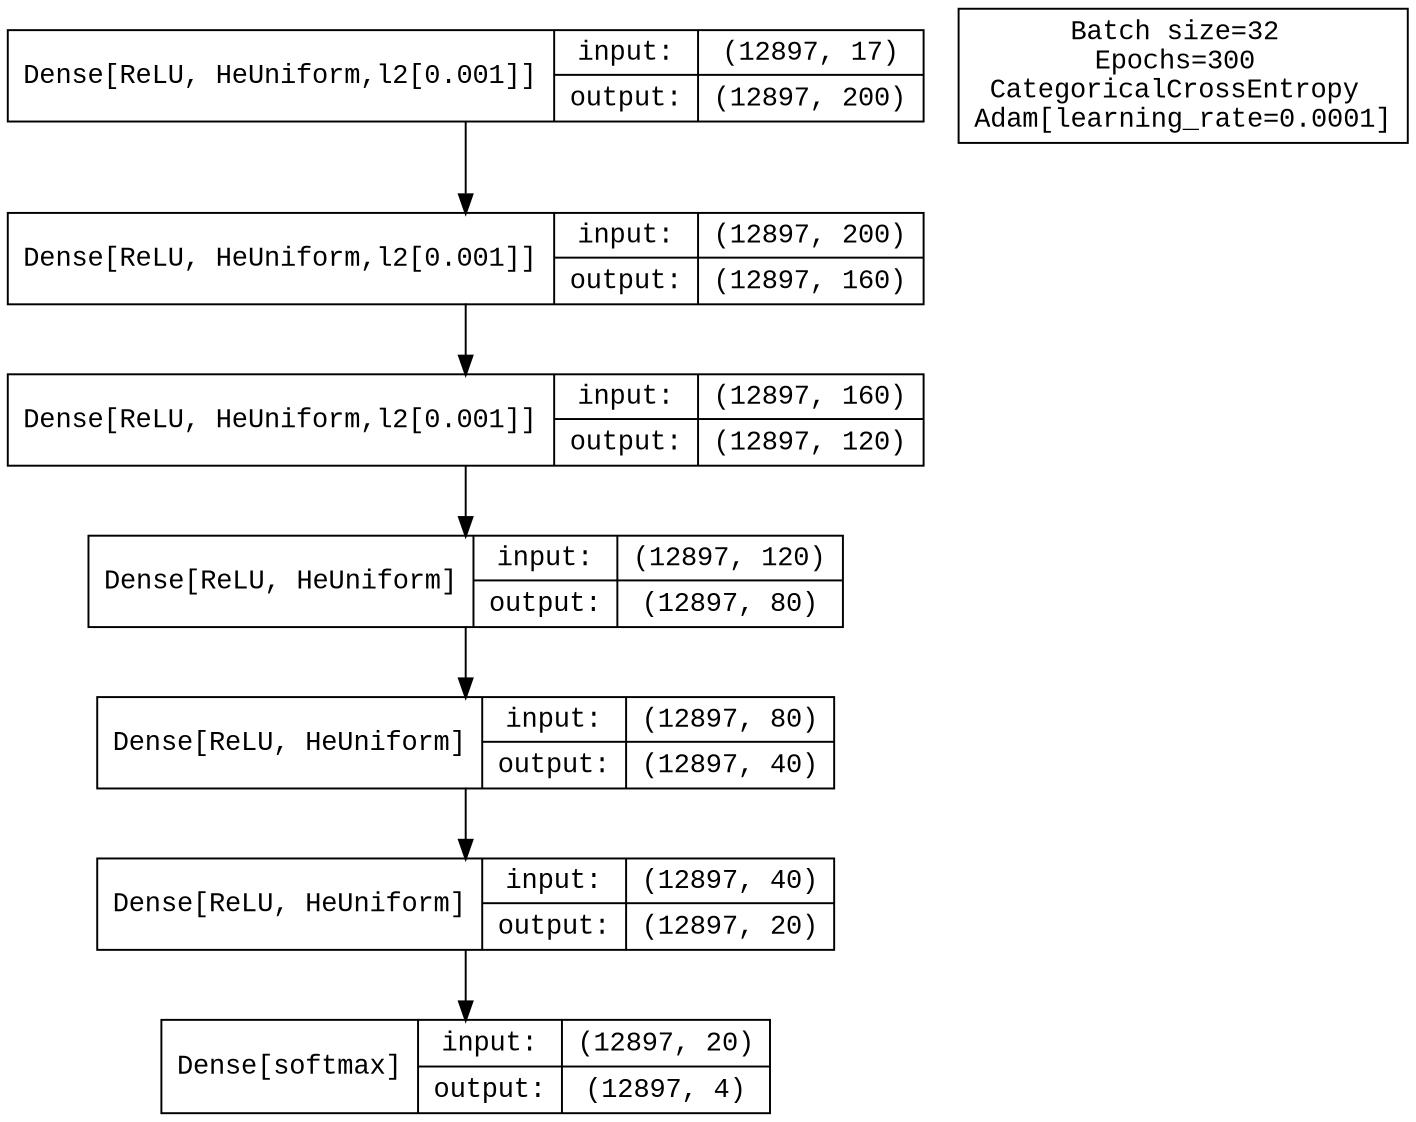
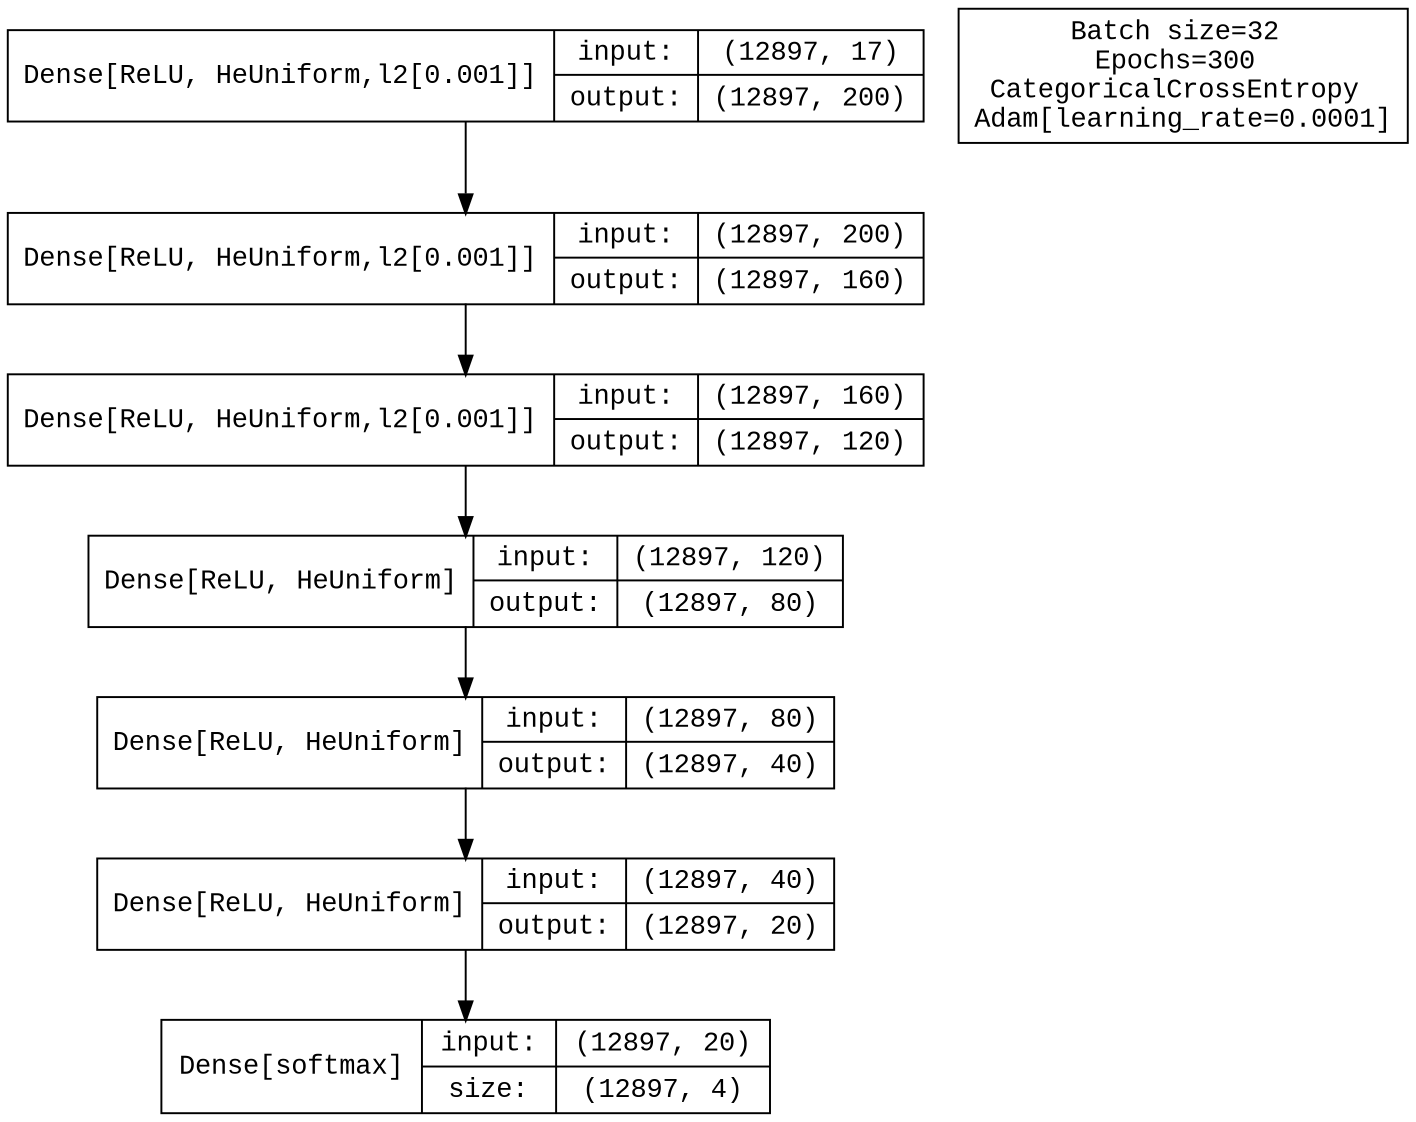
node "Dense[softmax]": text "output:" -> "size:"
